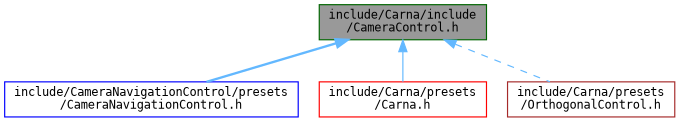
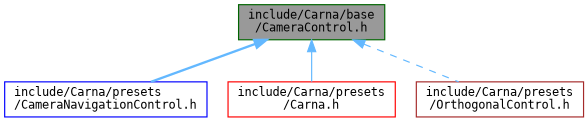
node "include/Carna/include /CameraControl.h": label "include/Carna/include /CameraControl.h" -> "include/Carna/base /CameraControl.h"
node "include/CameraNavigationControl/presets /CameraNavigationControl.h": label "include/CameraNavigationControl/presets /CameraNavigationControl.h" -> "include/Carna/presets /CameraNavigationControl.h"
